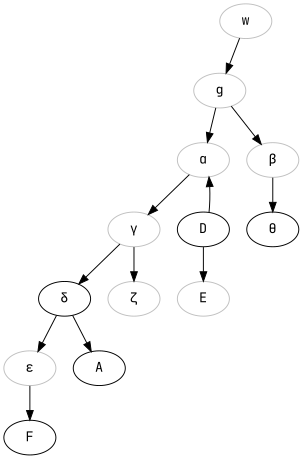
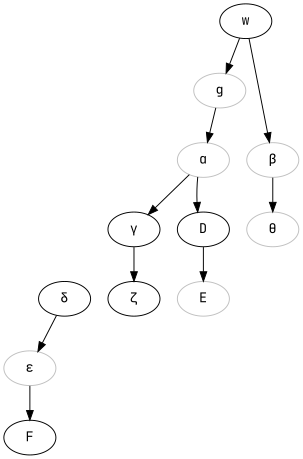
node "w": color grey -> black
edge "g" -> "β": now "w" -> "β"
edge "D" -> "α": reversed
node "γ": color grey -> black
node "θ": color black -> grey
edge "γ" -> "δ": removed
node "ζ": color grey -> black
node "A": removed
